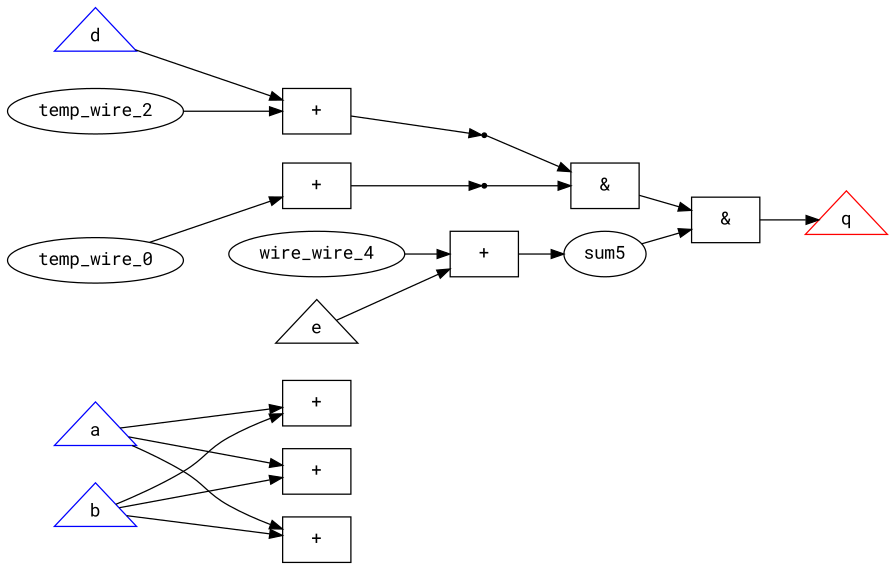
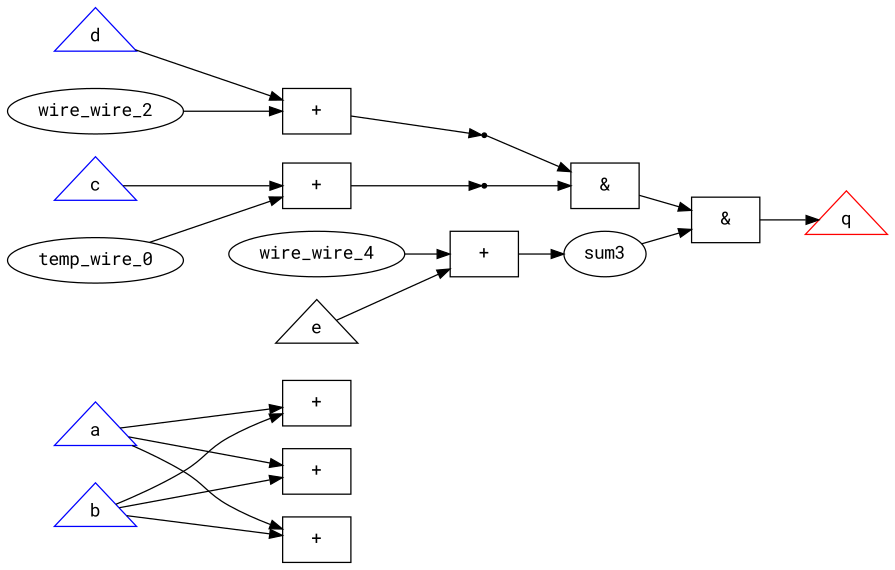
node "temp_wire_2": label "temp_wire_2" -> "wire_wire_2"
node "c": added
node "sum5": label "sum5" -> "sum3"
